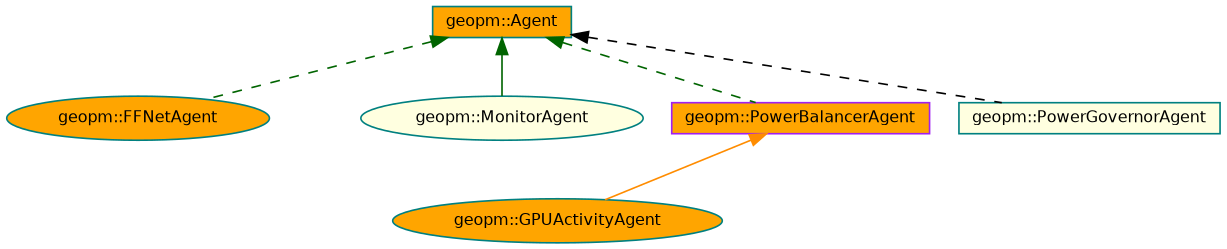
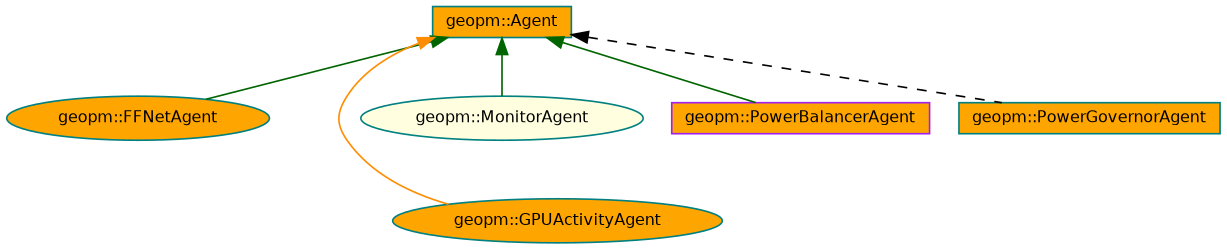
edge "geopm::FFNetAgent" -> "geopm::Agent": style dashed -> solid
edge "geopm::PowerBalancerAgent" -> "geopm::Agent": style dashed -> solid
node "geopm::PowerGovernorAgent": fillcolor lightyellow -> orange
edge "geopm::GPUActivityAgent" -> "geopm::PowerBalancerAgent": now "geopm::GPUActivityAgent" -> "geopm::Agent"
